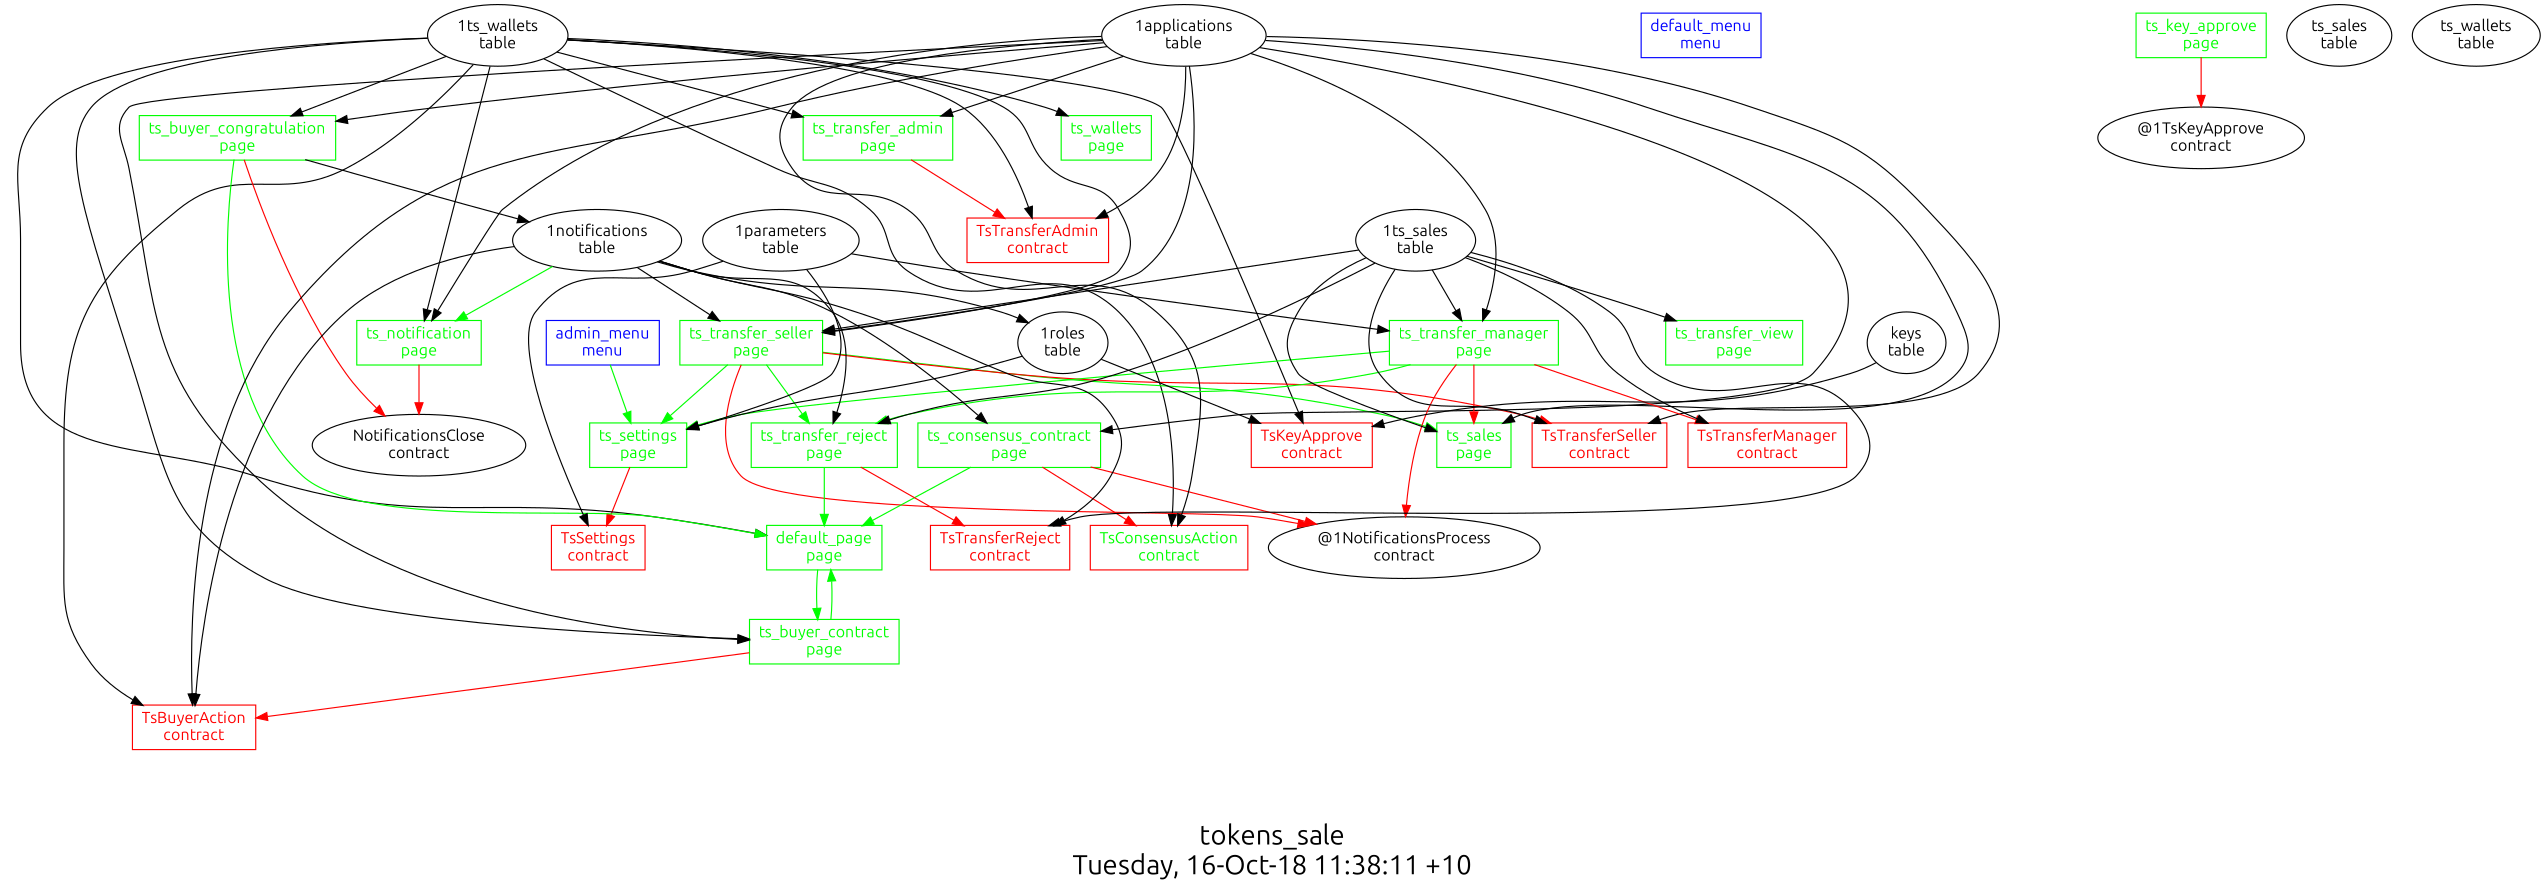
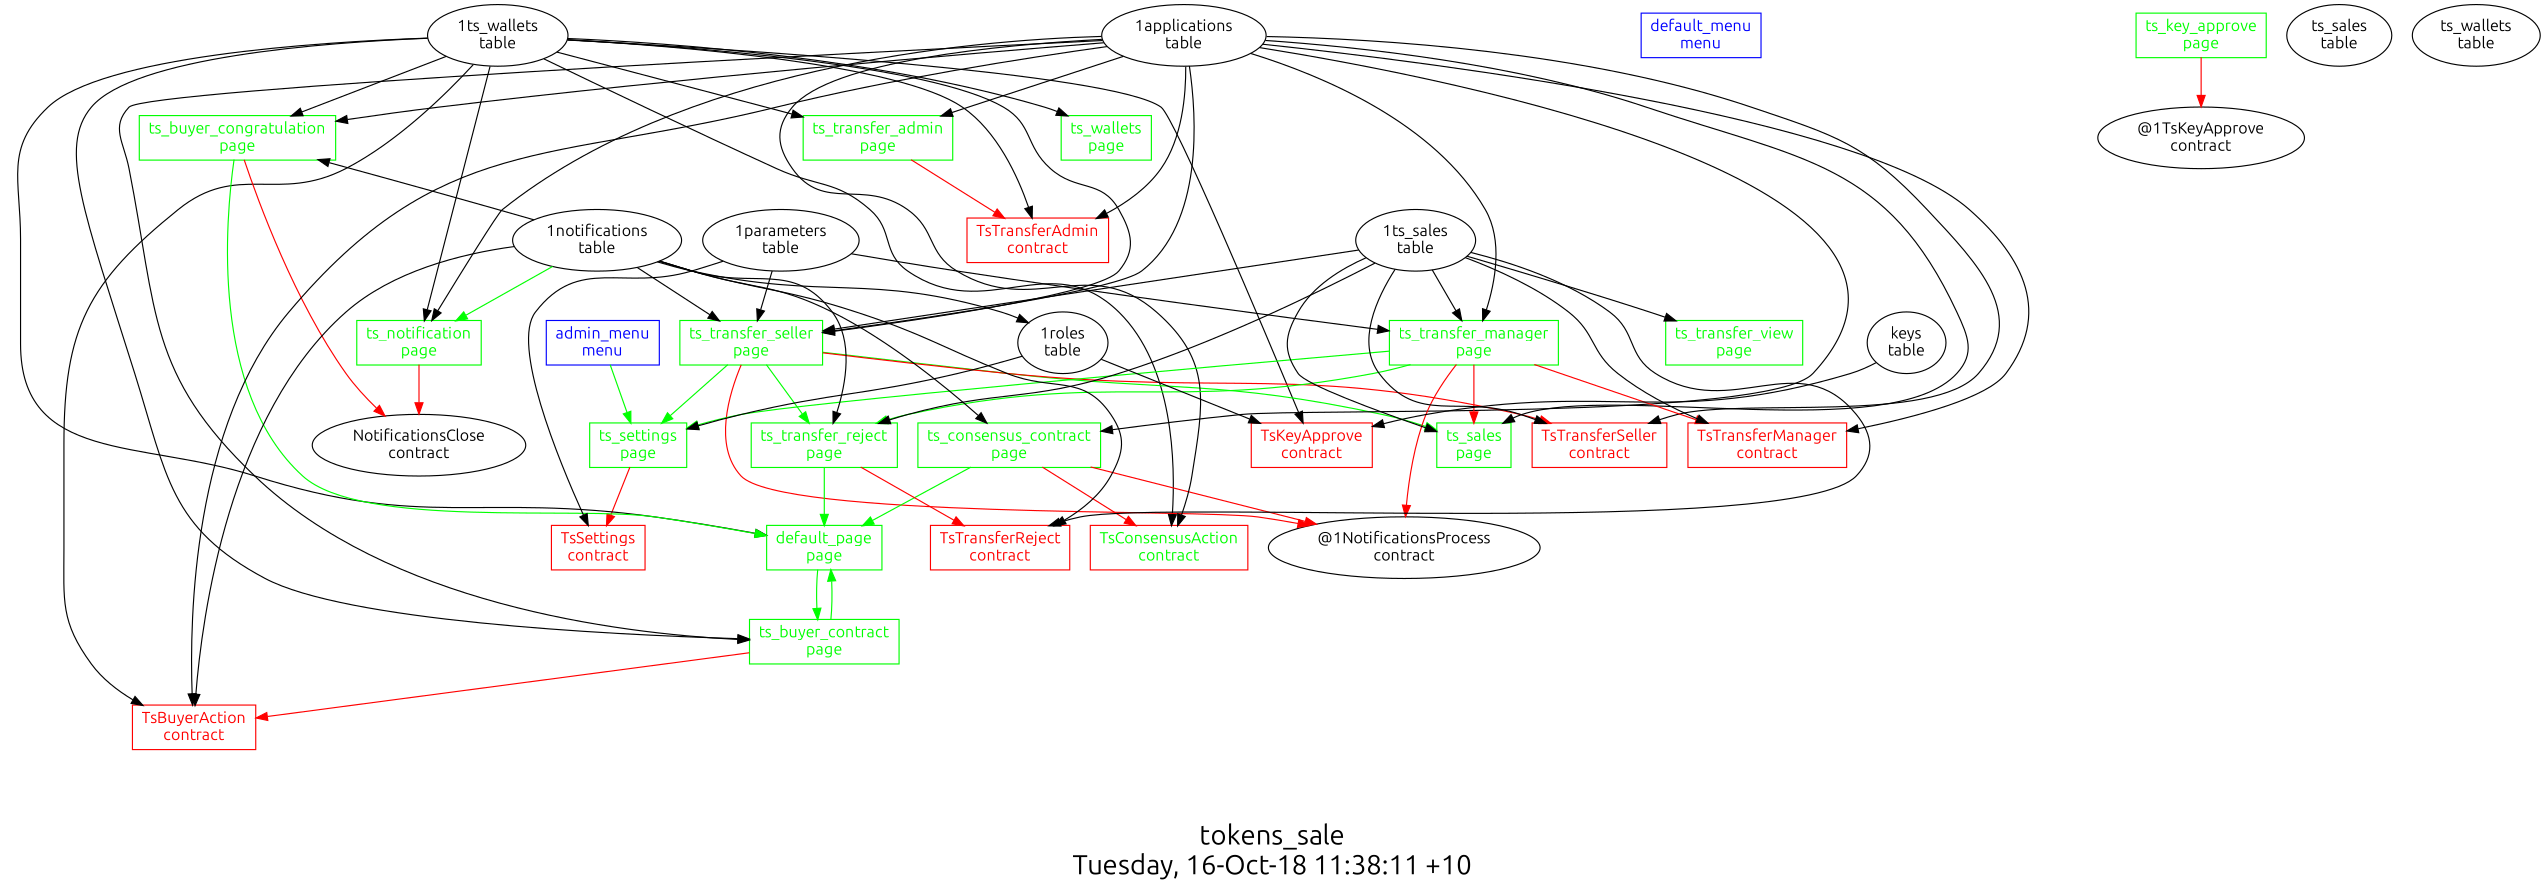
edge "1applications table" -> "TsTransferManager contract": added
edge "ts_buyer_congratulation page" -> "1notifications table": reversed
edge "1parameters table" -> "ts_settings page": now "1parameters table" -> "ts_transfer_seller page"
